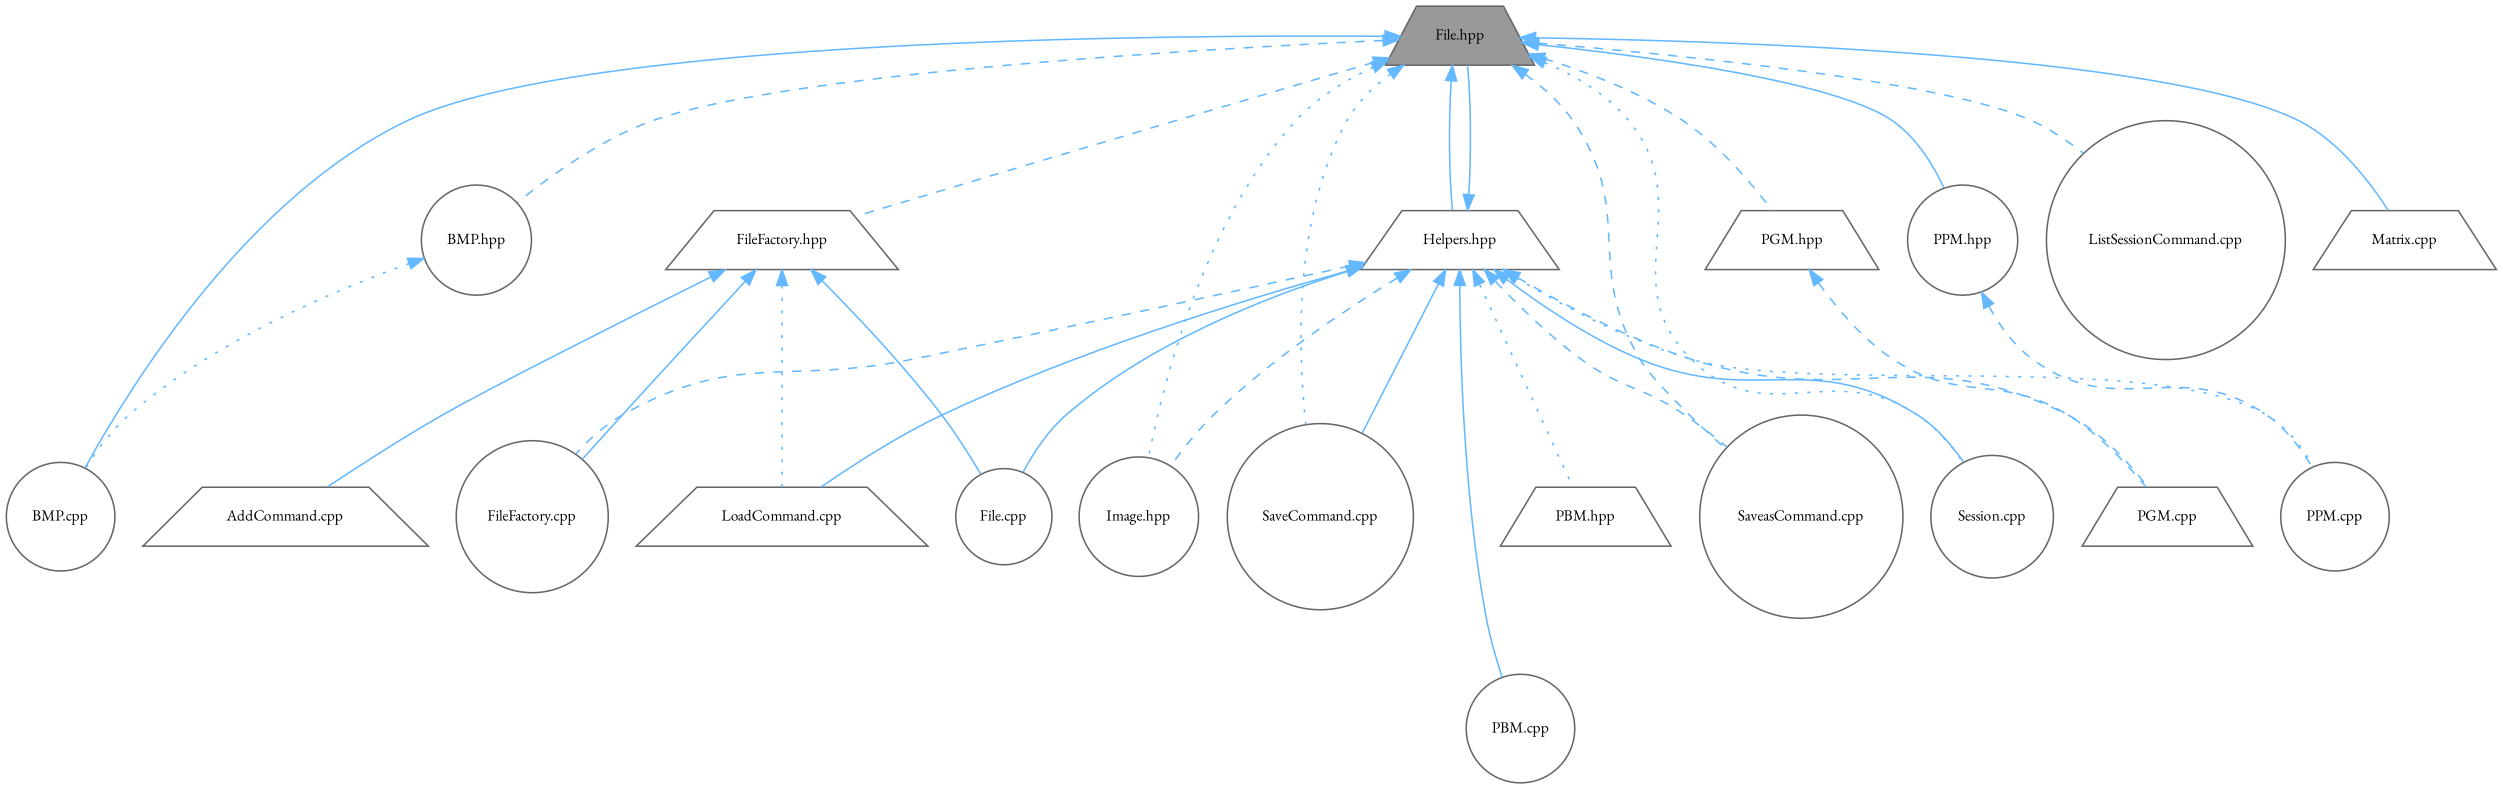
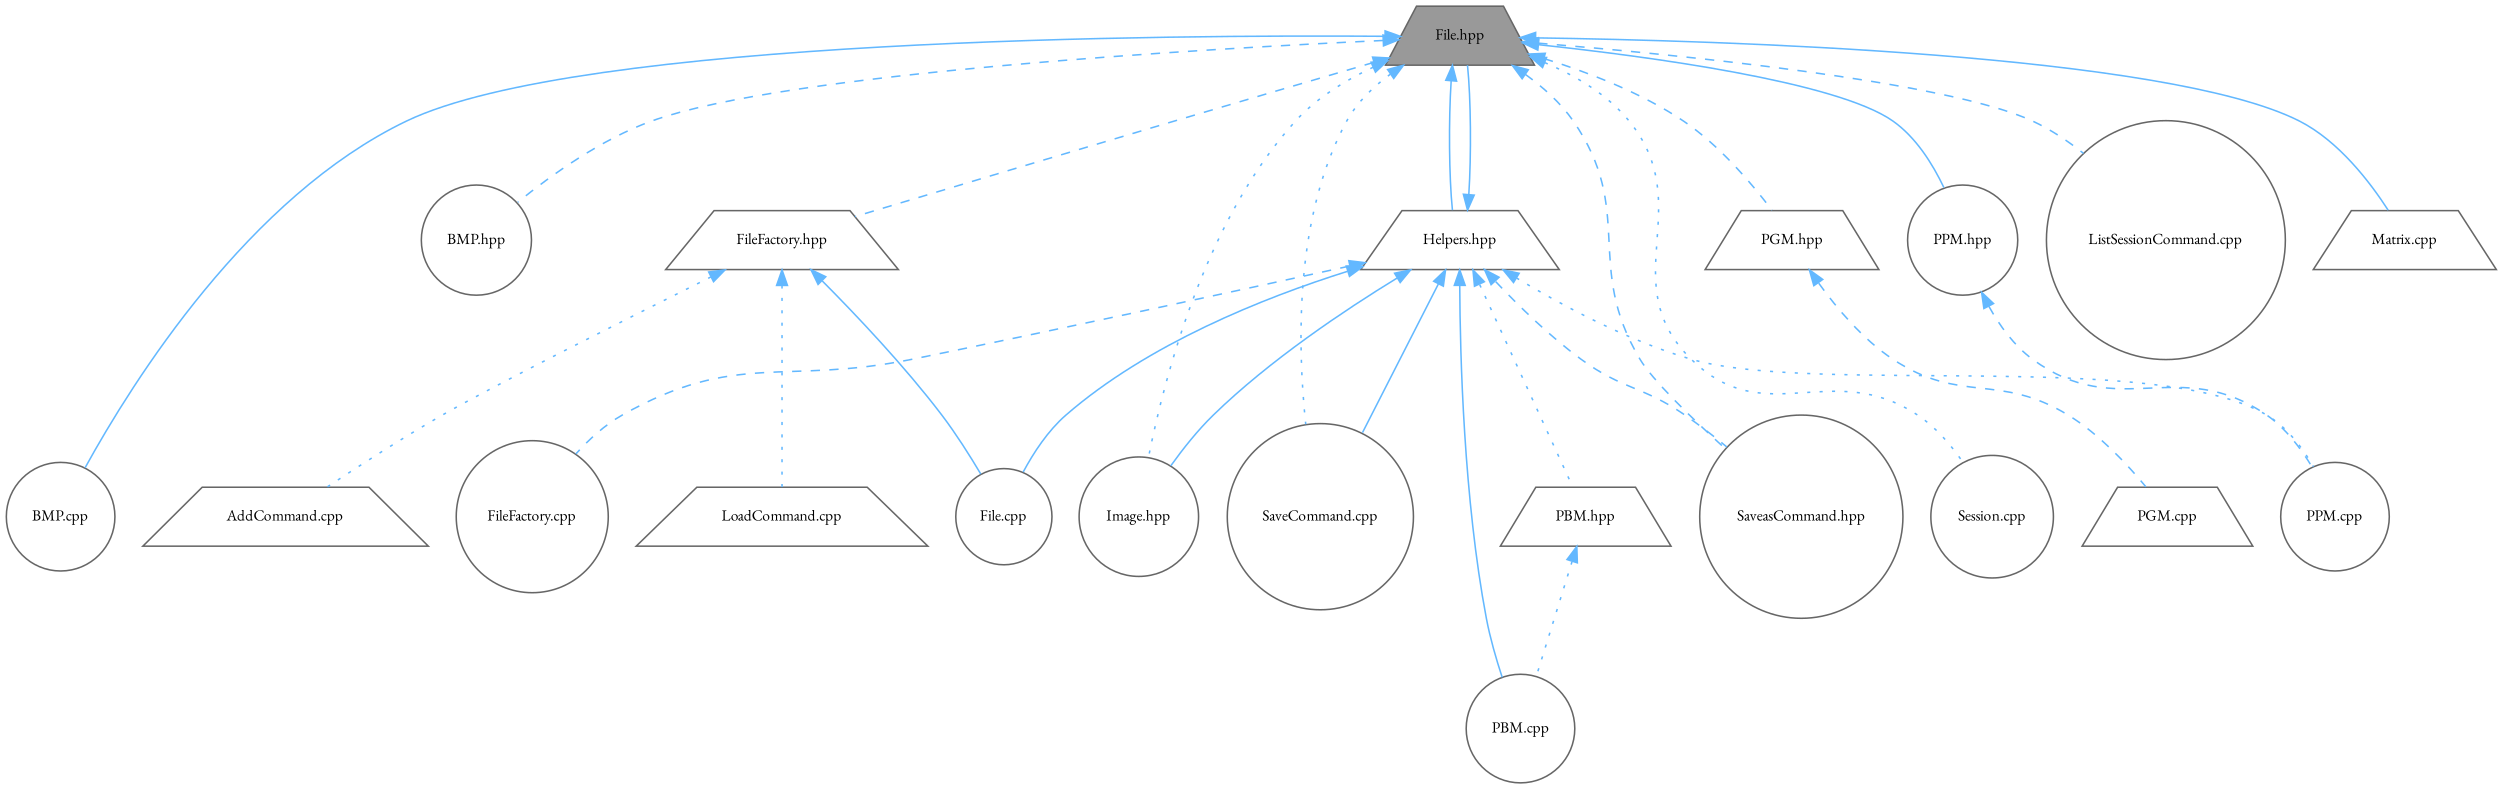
edge "BMP.cpp" -> "BMP.hpp": removed
edge "LoadCommand.cpp" -> "Helpers.hpp": removed
edge "Image.hpp" -> "Helpers.hpp": style dashed -> solid
edge "FileFactory.cpp" -> "FileFactory.hpp": removed
edge "Session.cpp" -> "Helpers.hpp": removed
edge "AddCommand.cpp" -> "FileFactory.hpp": style solid -> dotted
edge "PGM.cpp" -> "Helpers.hpp": removed
node "SaveasCommand.cpp": label "SaveasCommand.cpp" -> "SaveasCommand.hpp"
edge "PBM.cpp" -> "PBM.hpp": added
